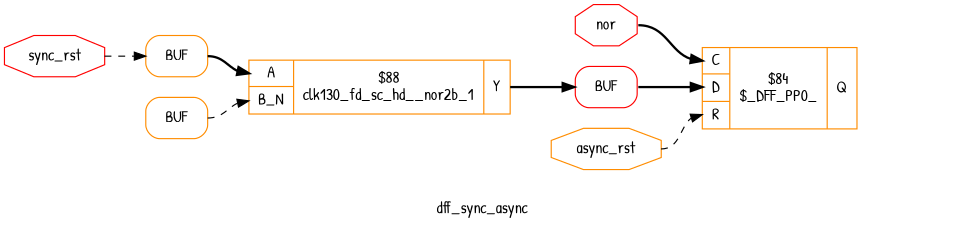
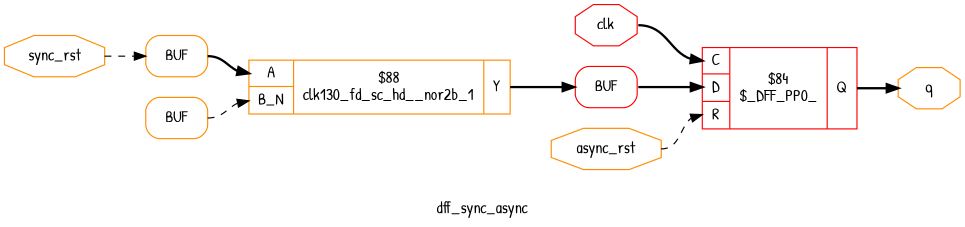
node "nor": label "nor" -> "clk"
node "sync_rst": color red -> darkorange
node "C": color darkorange -> red
node "q": added
